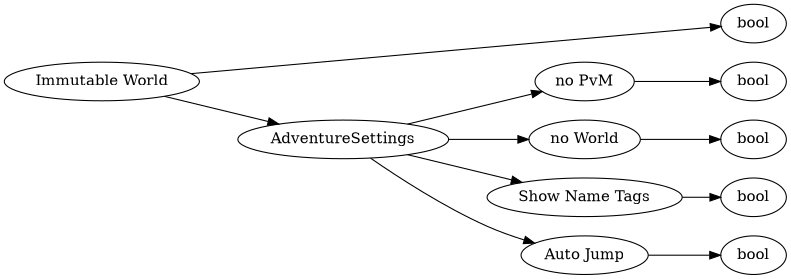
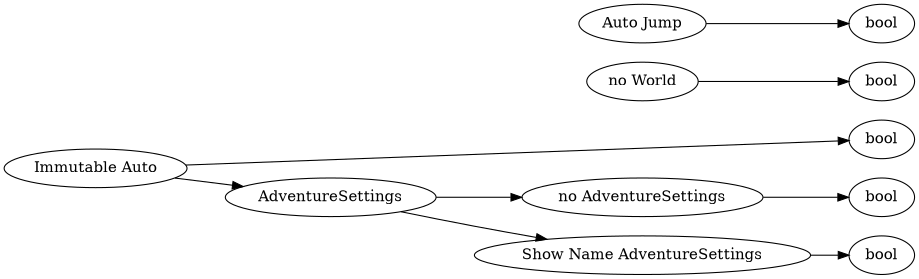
node "Immutable World": label "Immutable World" -> "Immutable Auto"
node "no PvM": label "no PvM" -> "no AdventureSettings"
edge "AdventureSettings" -> "no World": removed
node "Show Name Tags": label "Show Name Tags" -> "Show Name AdventureSettings"
edge "AdventureSettings" -> "Auto Jump": removed
